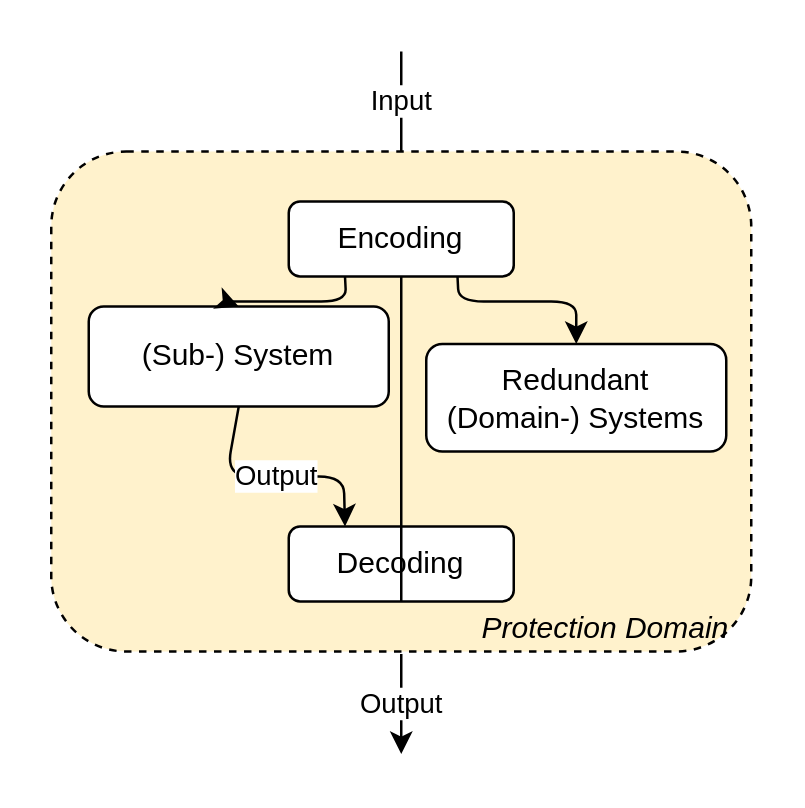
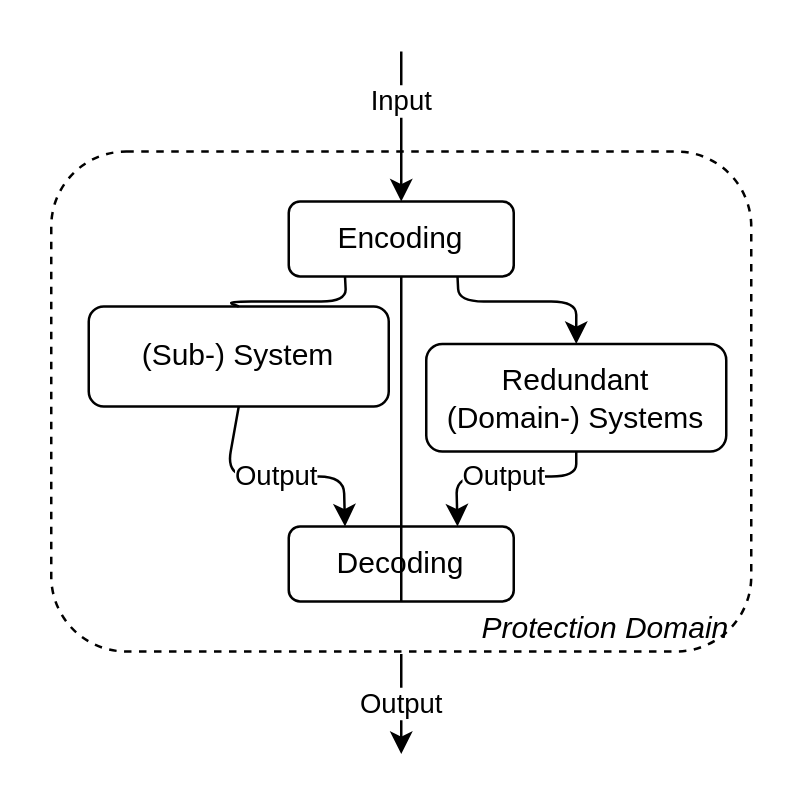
edge "Protection Domain" -> "Encoding": added
edge "Encoding" -> "(Sub-) System": arrowhead classic -> none
node "Protection Domain": fillcolor #fff2cc -> #ffffff
edge "Redundant (Domain-) Systems" -> "Decoding": added, label "Output"
